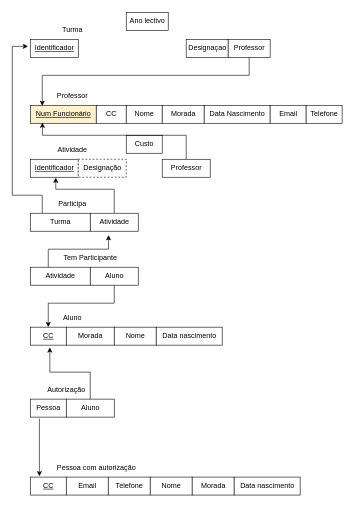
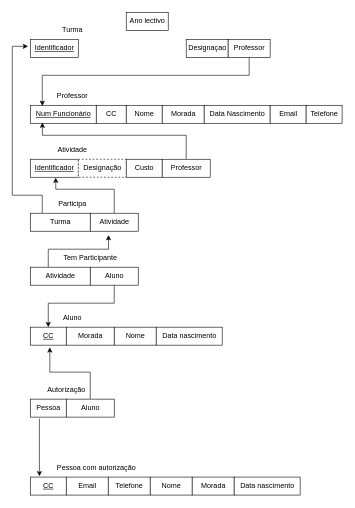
node "Num Funcionário": fillcolor #fff2cc -> #ffffff
node "Custo": moved (144, 144) -> (144, 168)
